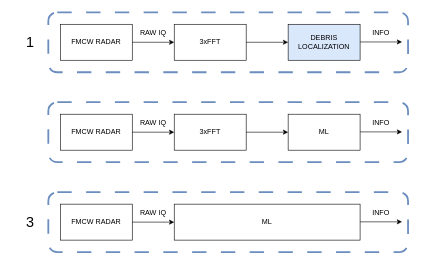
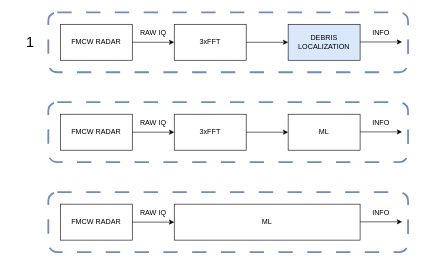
node "3": removed
